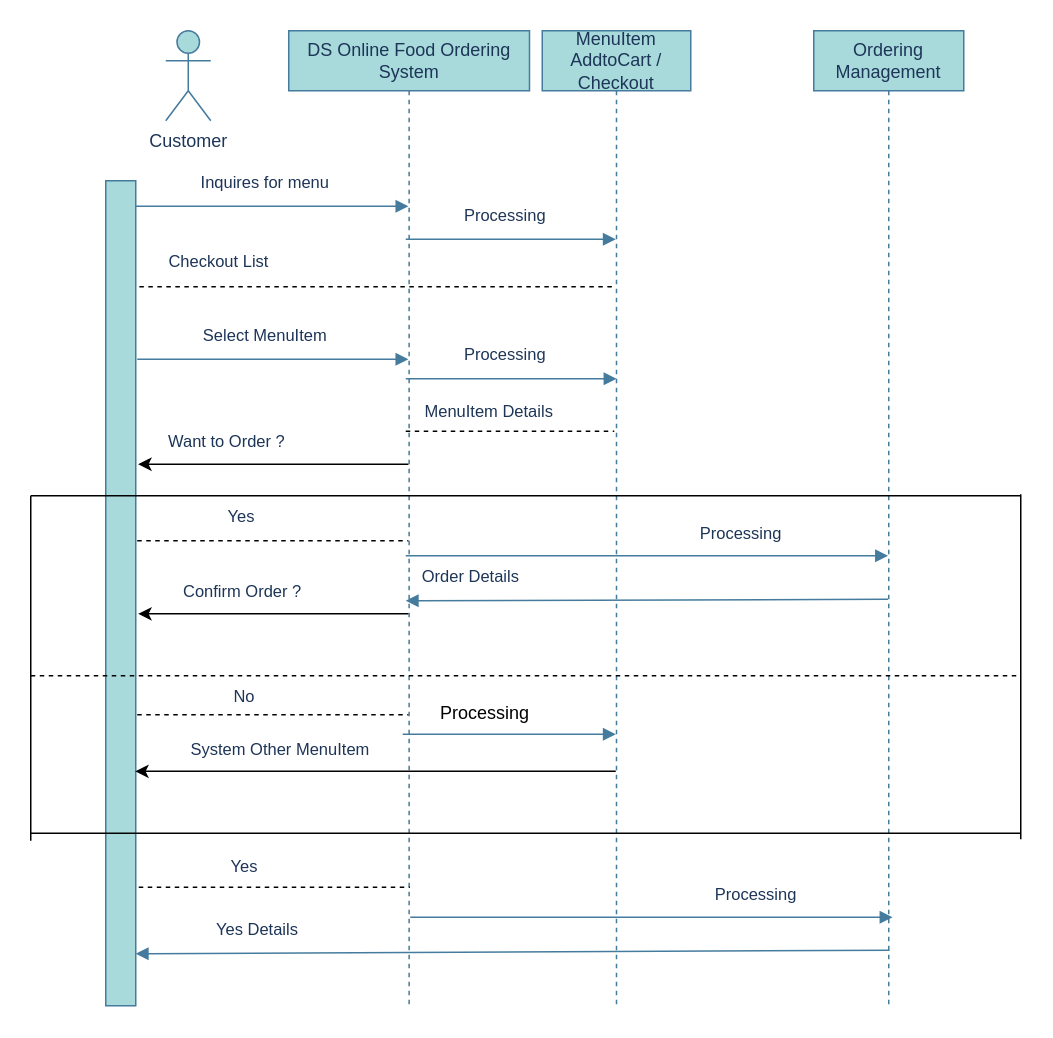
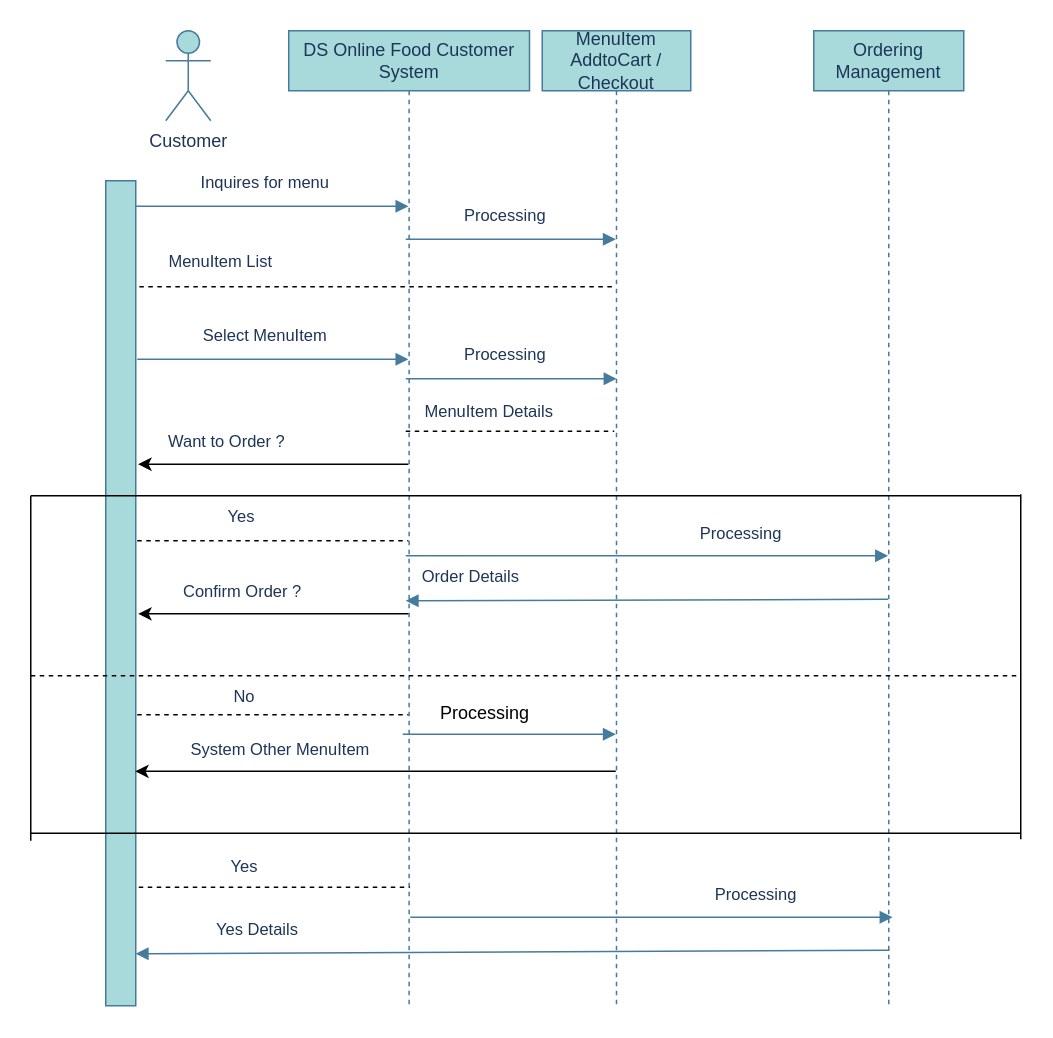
node "DS Online Food Ordering System": label "DS Online Food Ordering System" -> "DS Online Food Customer System"
node "Checkout List": label "Checkout List" -> "MenuItem List"
